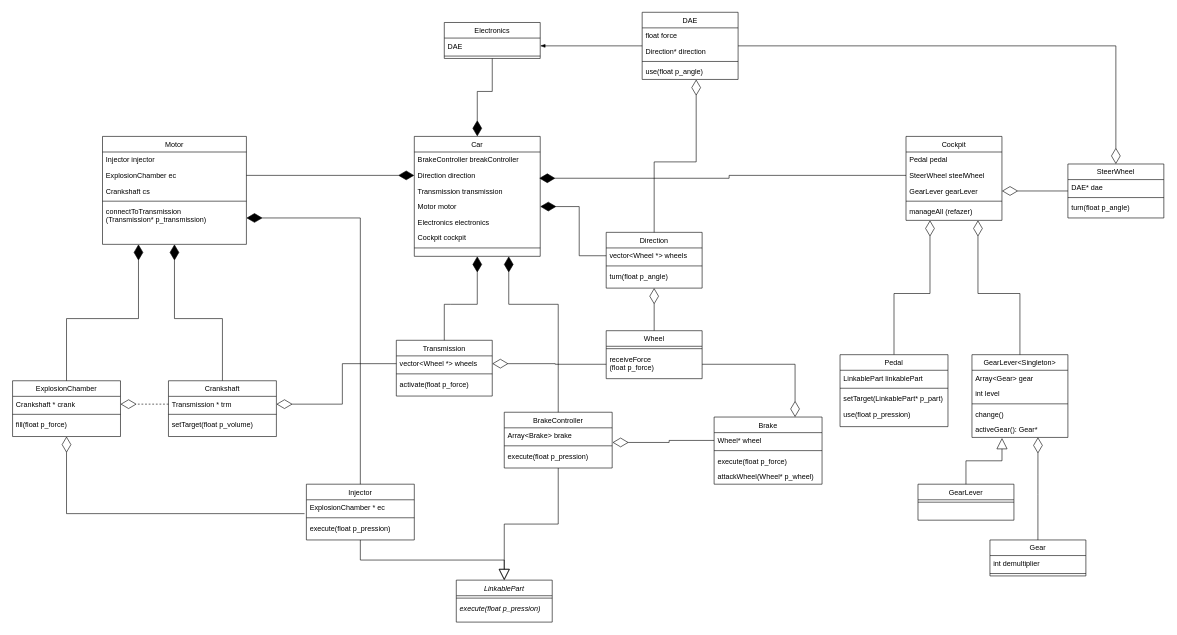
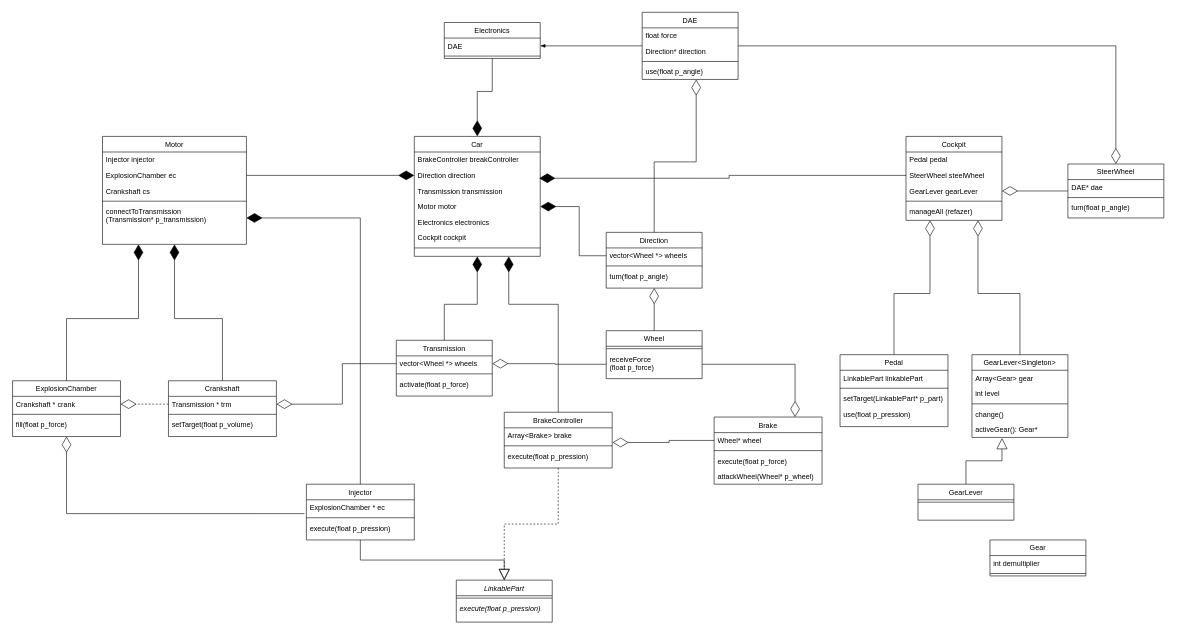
edge "Gear" -> "activeGear(): Gear*": removed
edge "BrakeController" -> "LinkablePart": style solid -> dashed
